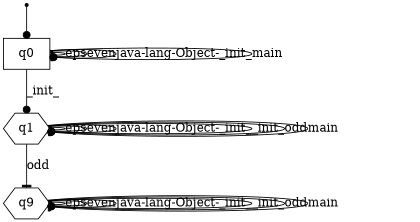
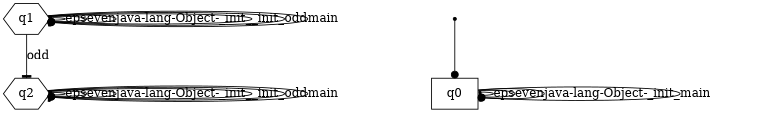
edge "q0" -> "q1": removed, label "_init_"
node "q9": label "q9" -> "q2"
